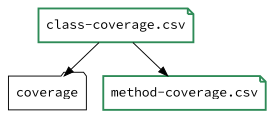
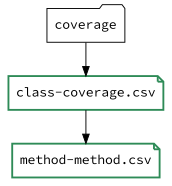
edge "class-coverage.csv" -> "coverage": reversed
node "method-coverage.csv": label "method-coverage.csv" -> "method-method.csv"
